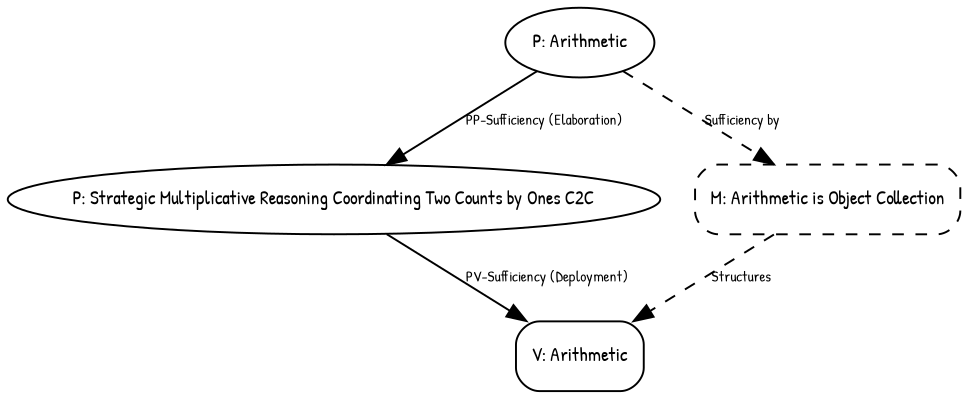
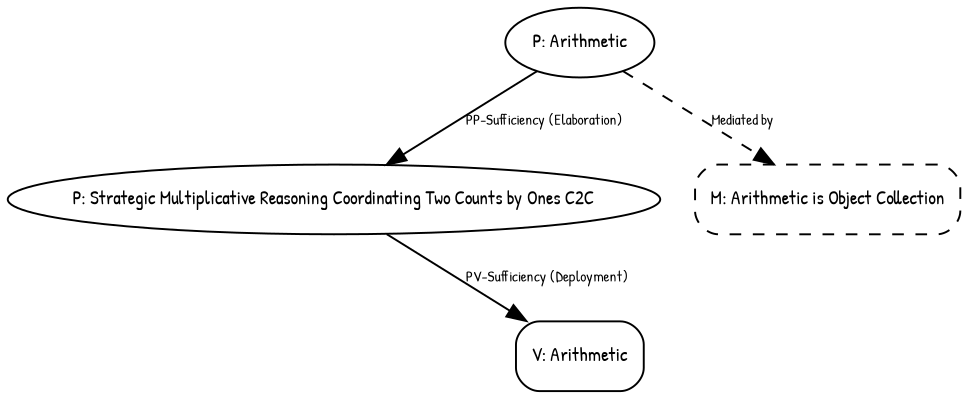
edge "P: Arithmetic" -> "M: Arithmetic is Object Collection": label "Sufficiency by" -> "Mediated by"
edge "M: Arithmetic is Object Collection" -> "V: Arithmetic": removed, label "Structures"
